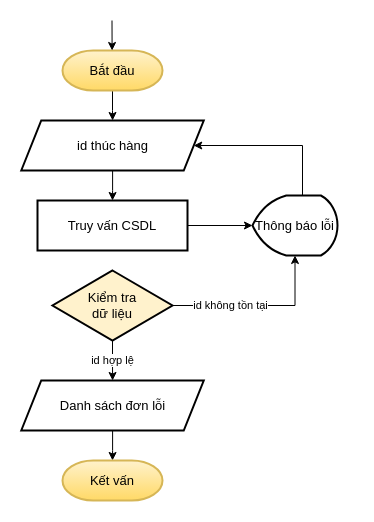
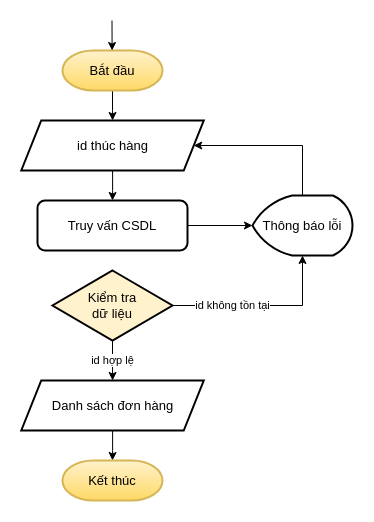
node "Truy vấn CSDL": shape rectangle -> rounded rectangle
node "Thông báo lỗi": size 85x60 -> 100x60
node "Danh sách đơn lỗi": label "Danh sách đơn lỗi" -> "Danh sách đơn hàng"
node "Kết vấn": label "Kết vấn" -> "Kết thúc"
